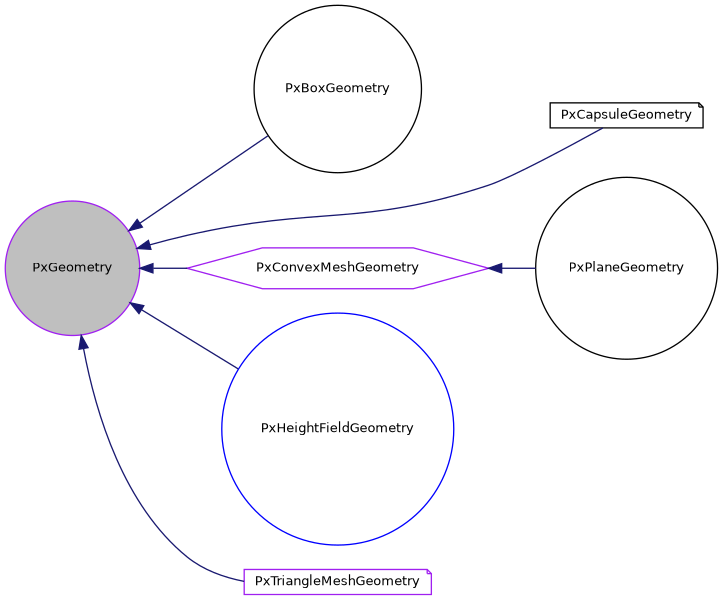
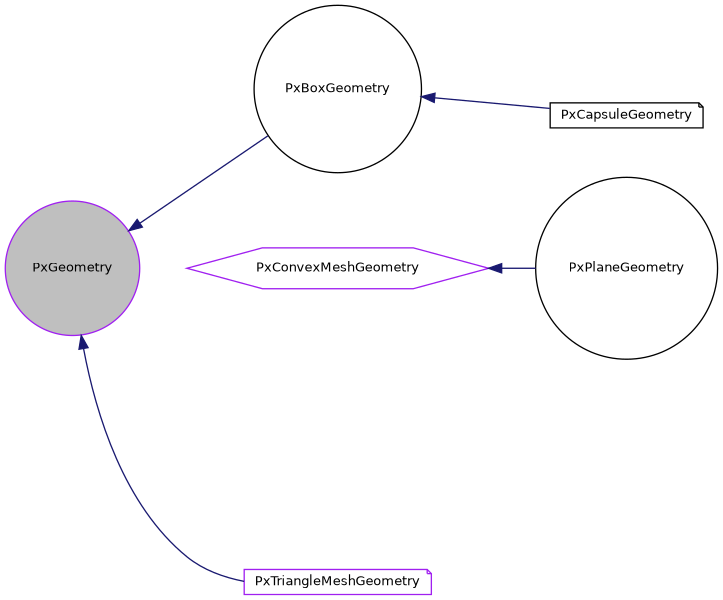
edge "PxCapsuleGeometry" -> "PxGeometry": now "PxCapsuleGeometry" -> "PxBoxGeometry"
edge "PxConvexMeshGeometry" -> "PxGeometry": removed
node "PxHeightFieldGeometry": removed
